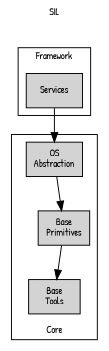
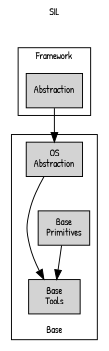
node "Services": label "Services" -> "Abstraction"
edge "OS Abstraction" -> "Base Primitives": now "OS Abstraction" -> "Base Tools"
cluster "Core": label "Core" -> "Base"
